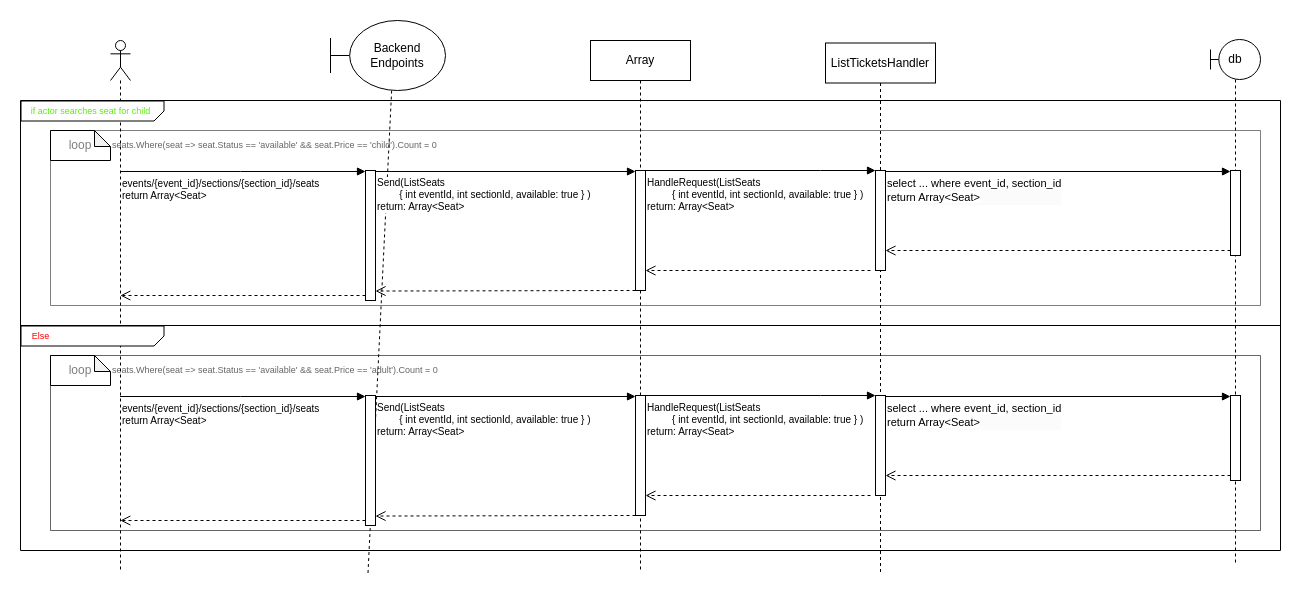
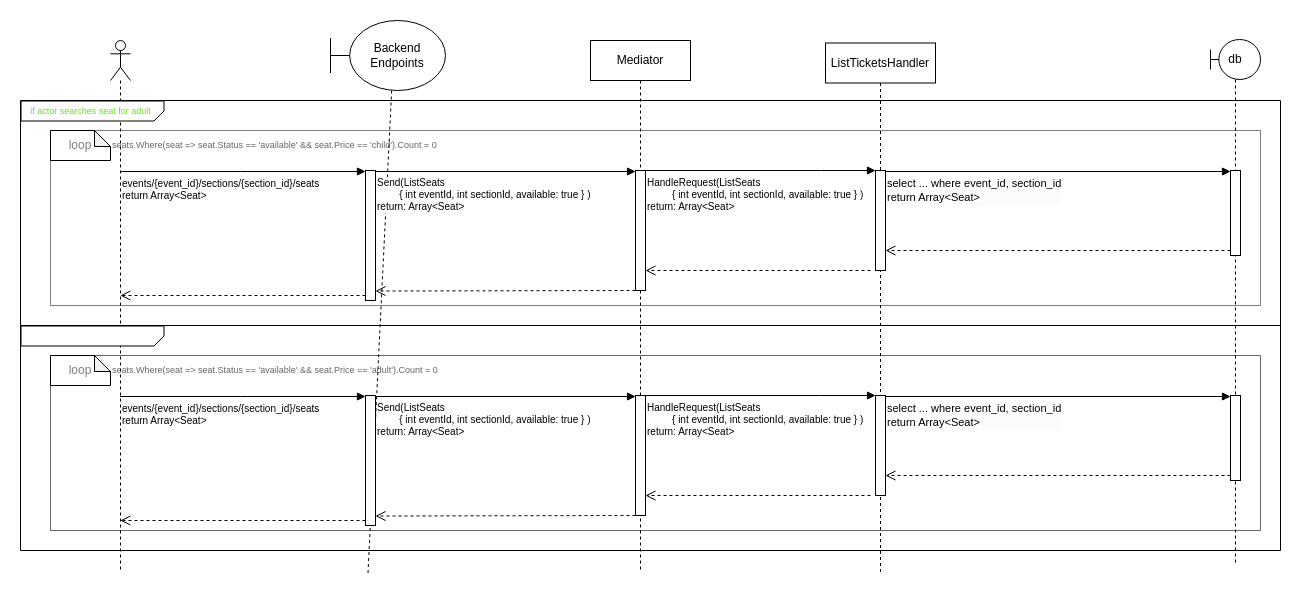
node "Array": label "Array" -> "Mediator"
node "if actor searches seat for child": label "if actor searches seat for child" -> "if actor searches seat for adult"
node "Else": removed
